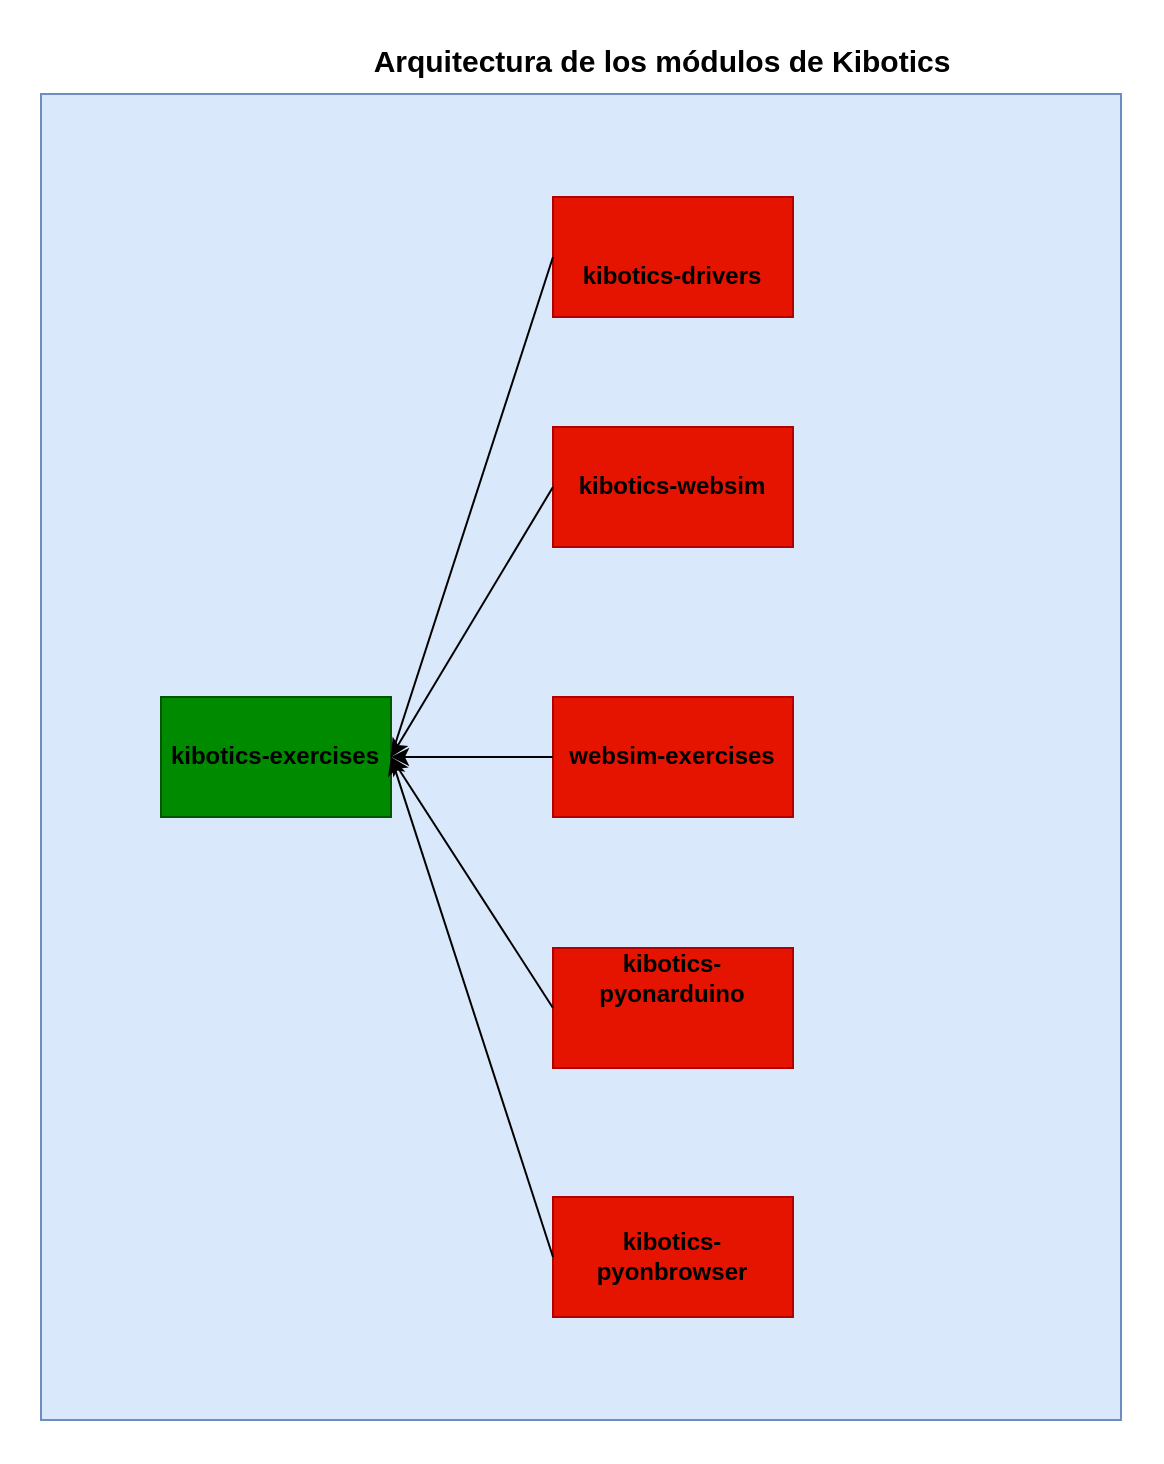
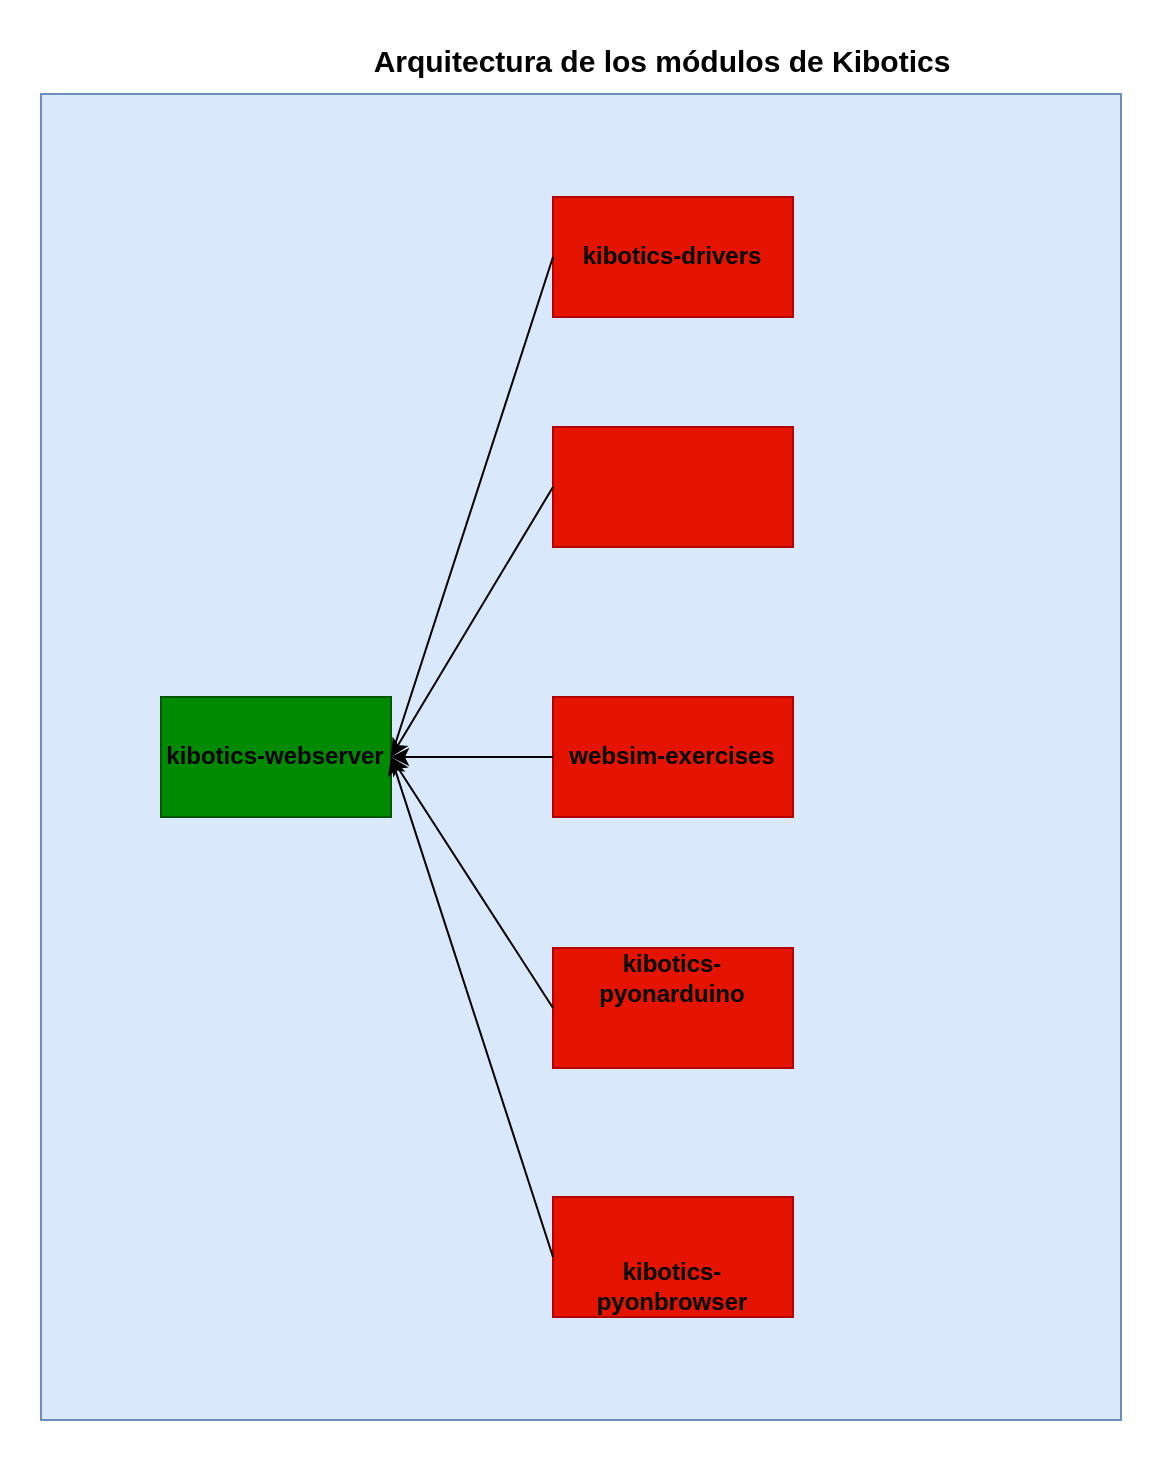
node "kibotics-drivers": moved (673, 277) -> (673, 257)
node "kibotics-websim": removed
node "kibotics-exercises": label "kibotics-exercises" -> "kibotics-webserver"
node "kibotics-pyonbrowser": moved (673, 1257) -> (673, 1287)
